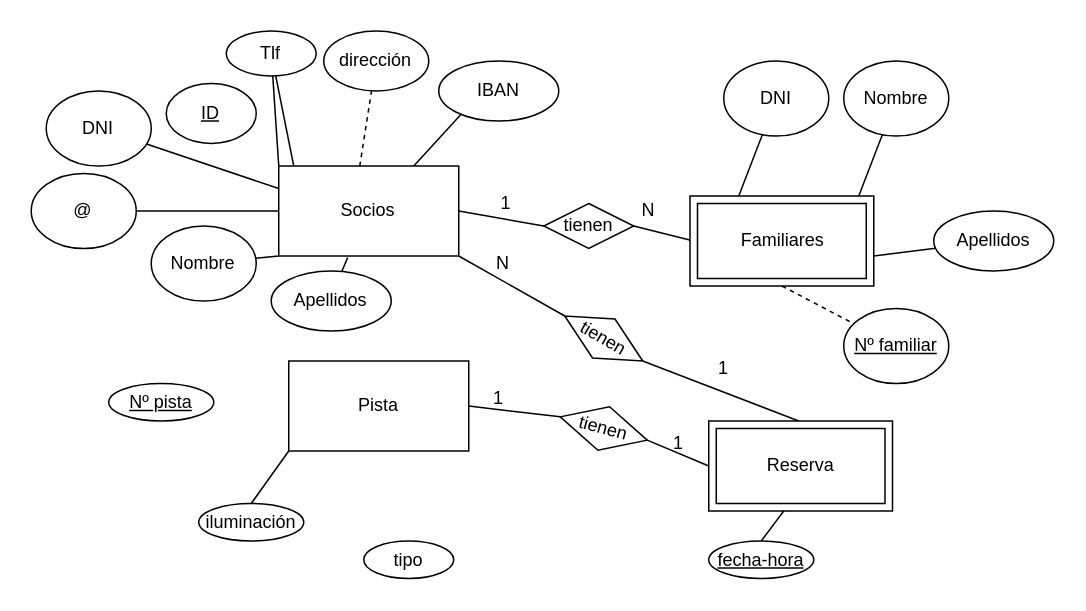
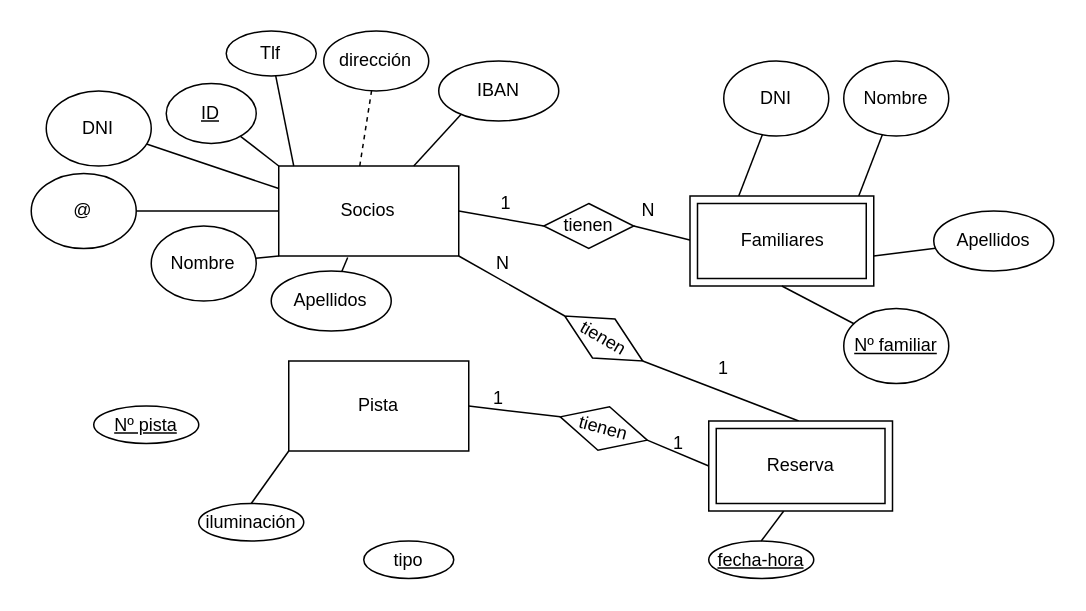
edge "Tlf" -- "Socios": now "ID" -- "Socios"
edge "Familiares" -- "Nº familiar": style dashed -> solid
node "Nº pista": moved (161, 402) -> (146, 425)
